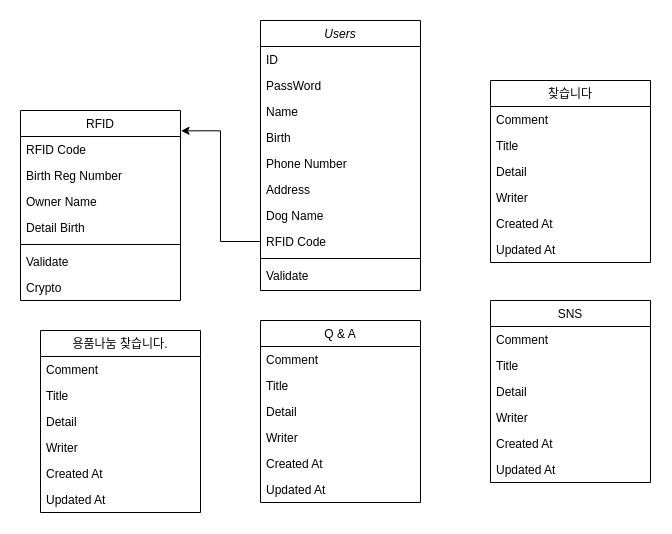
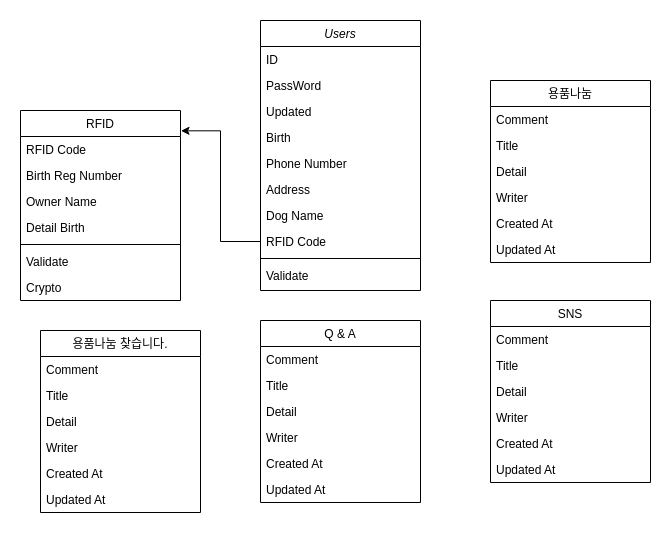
node "찾습니다": label "찾습니다" -> "용품나눔"
node "Name": label "Name" -> "Updated"
